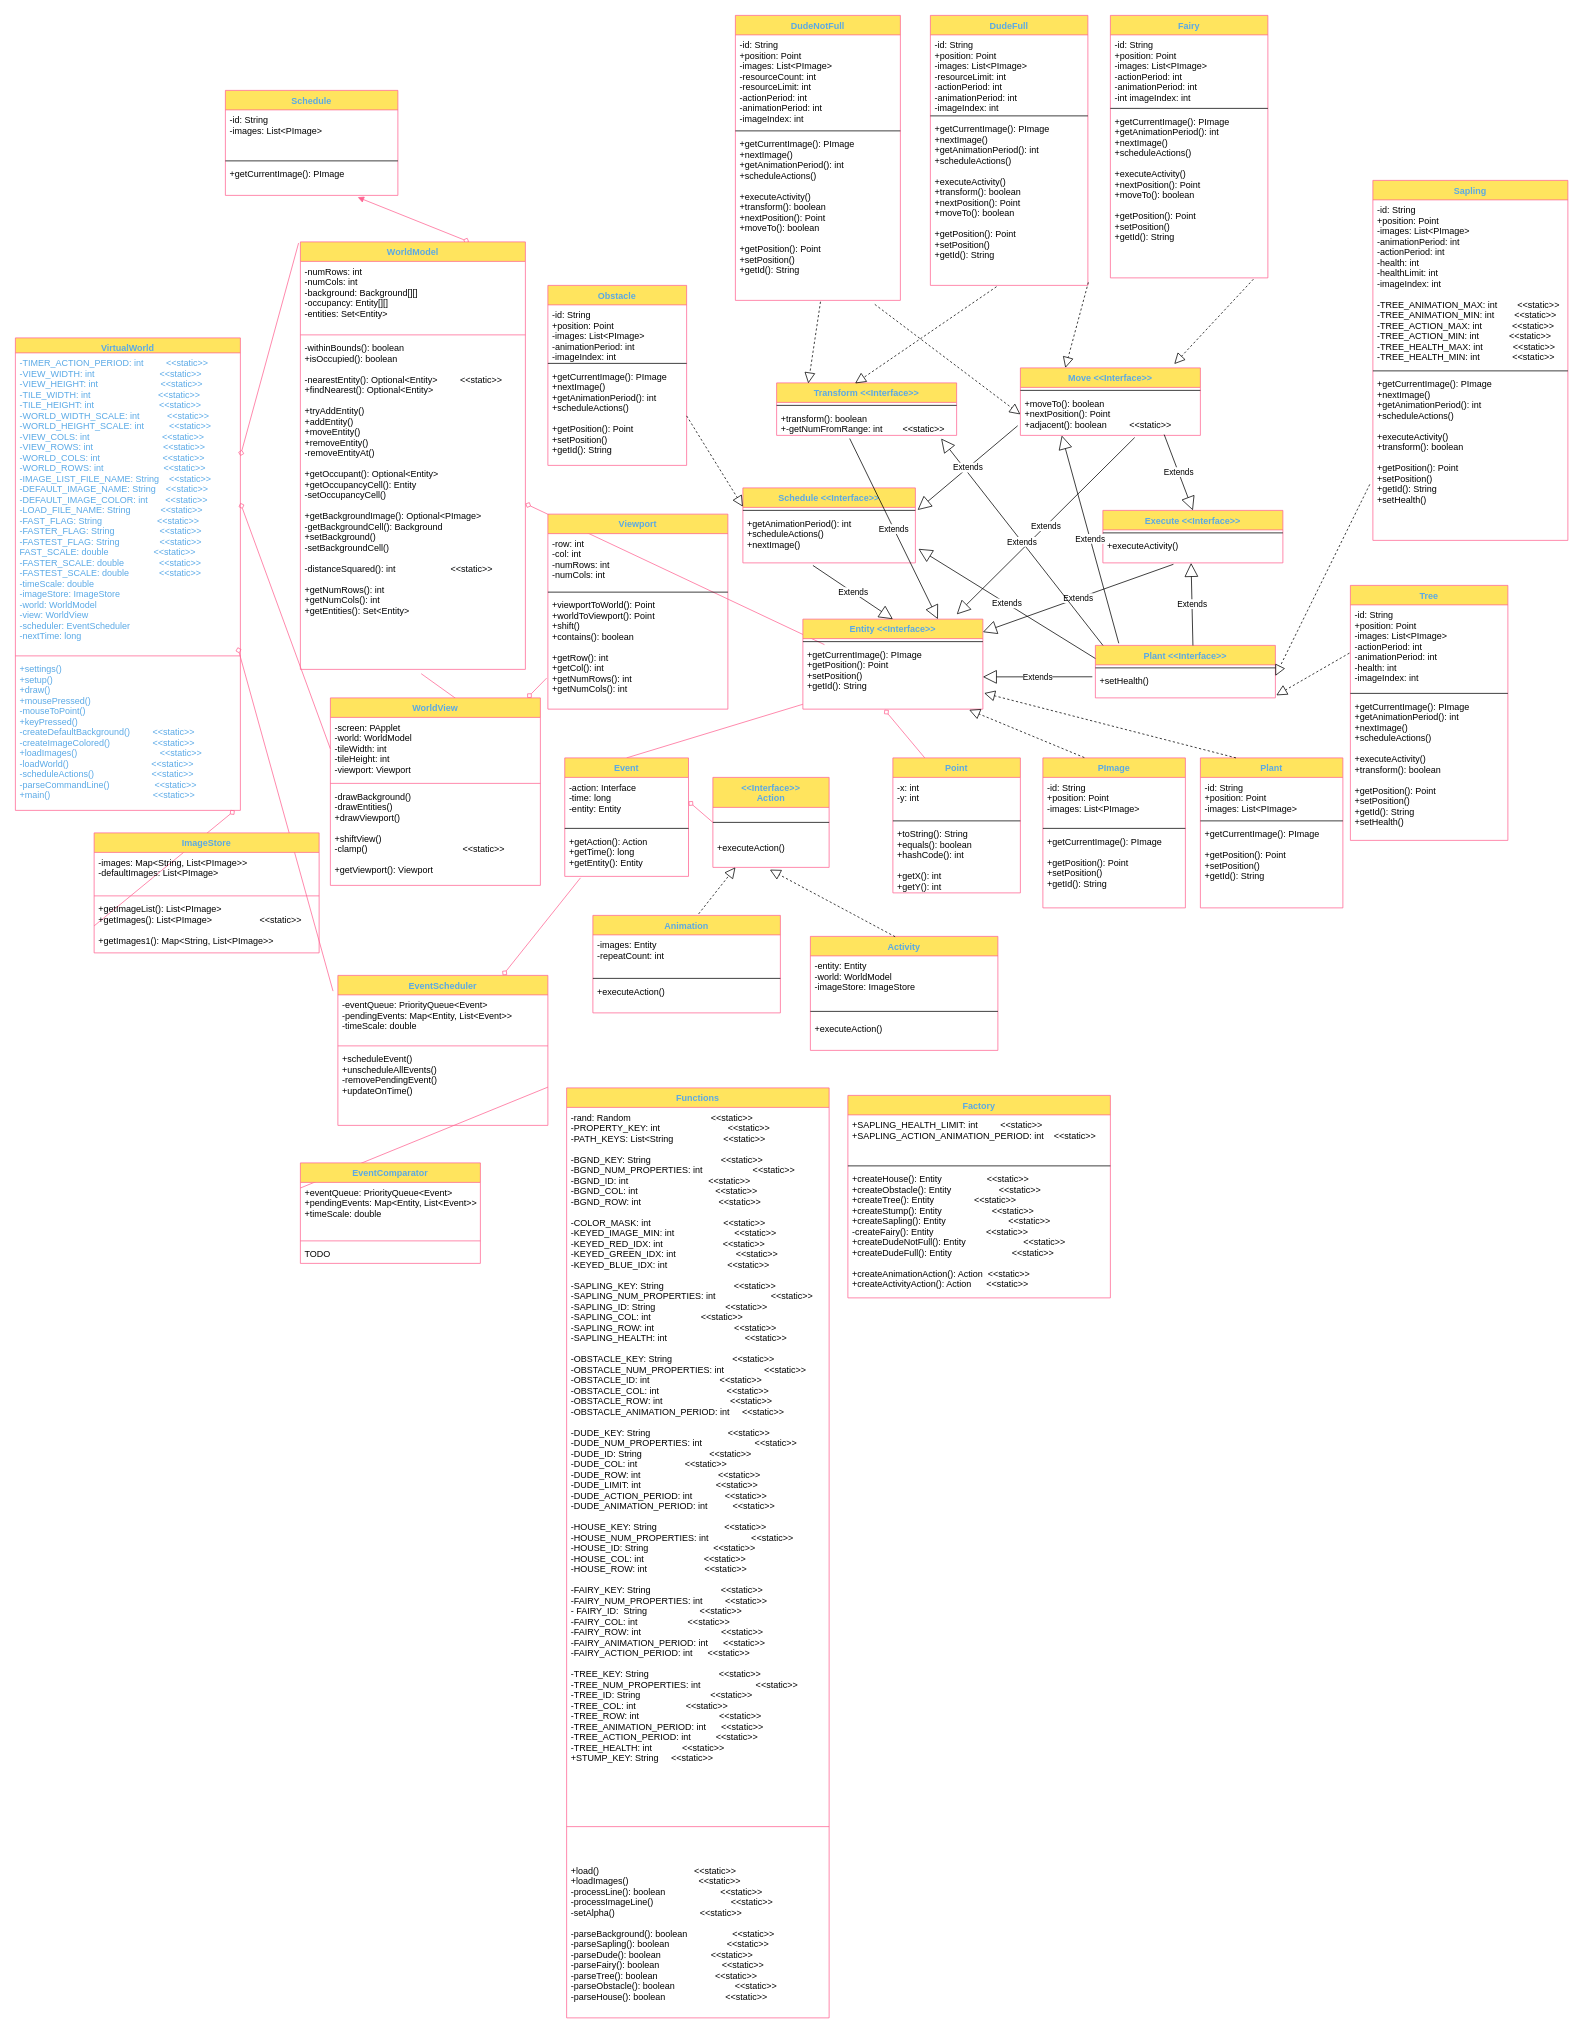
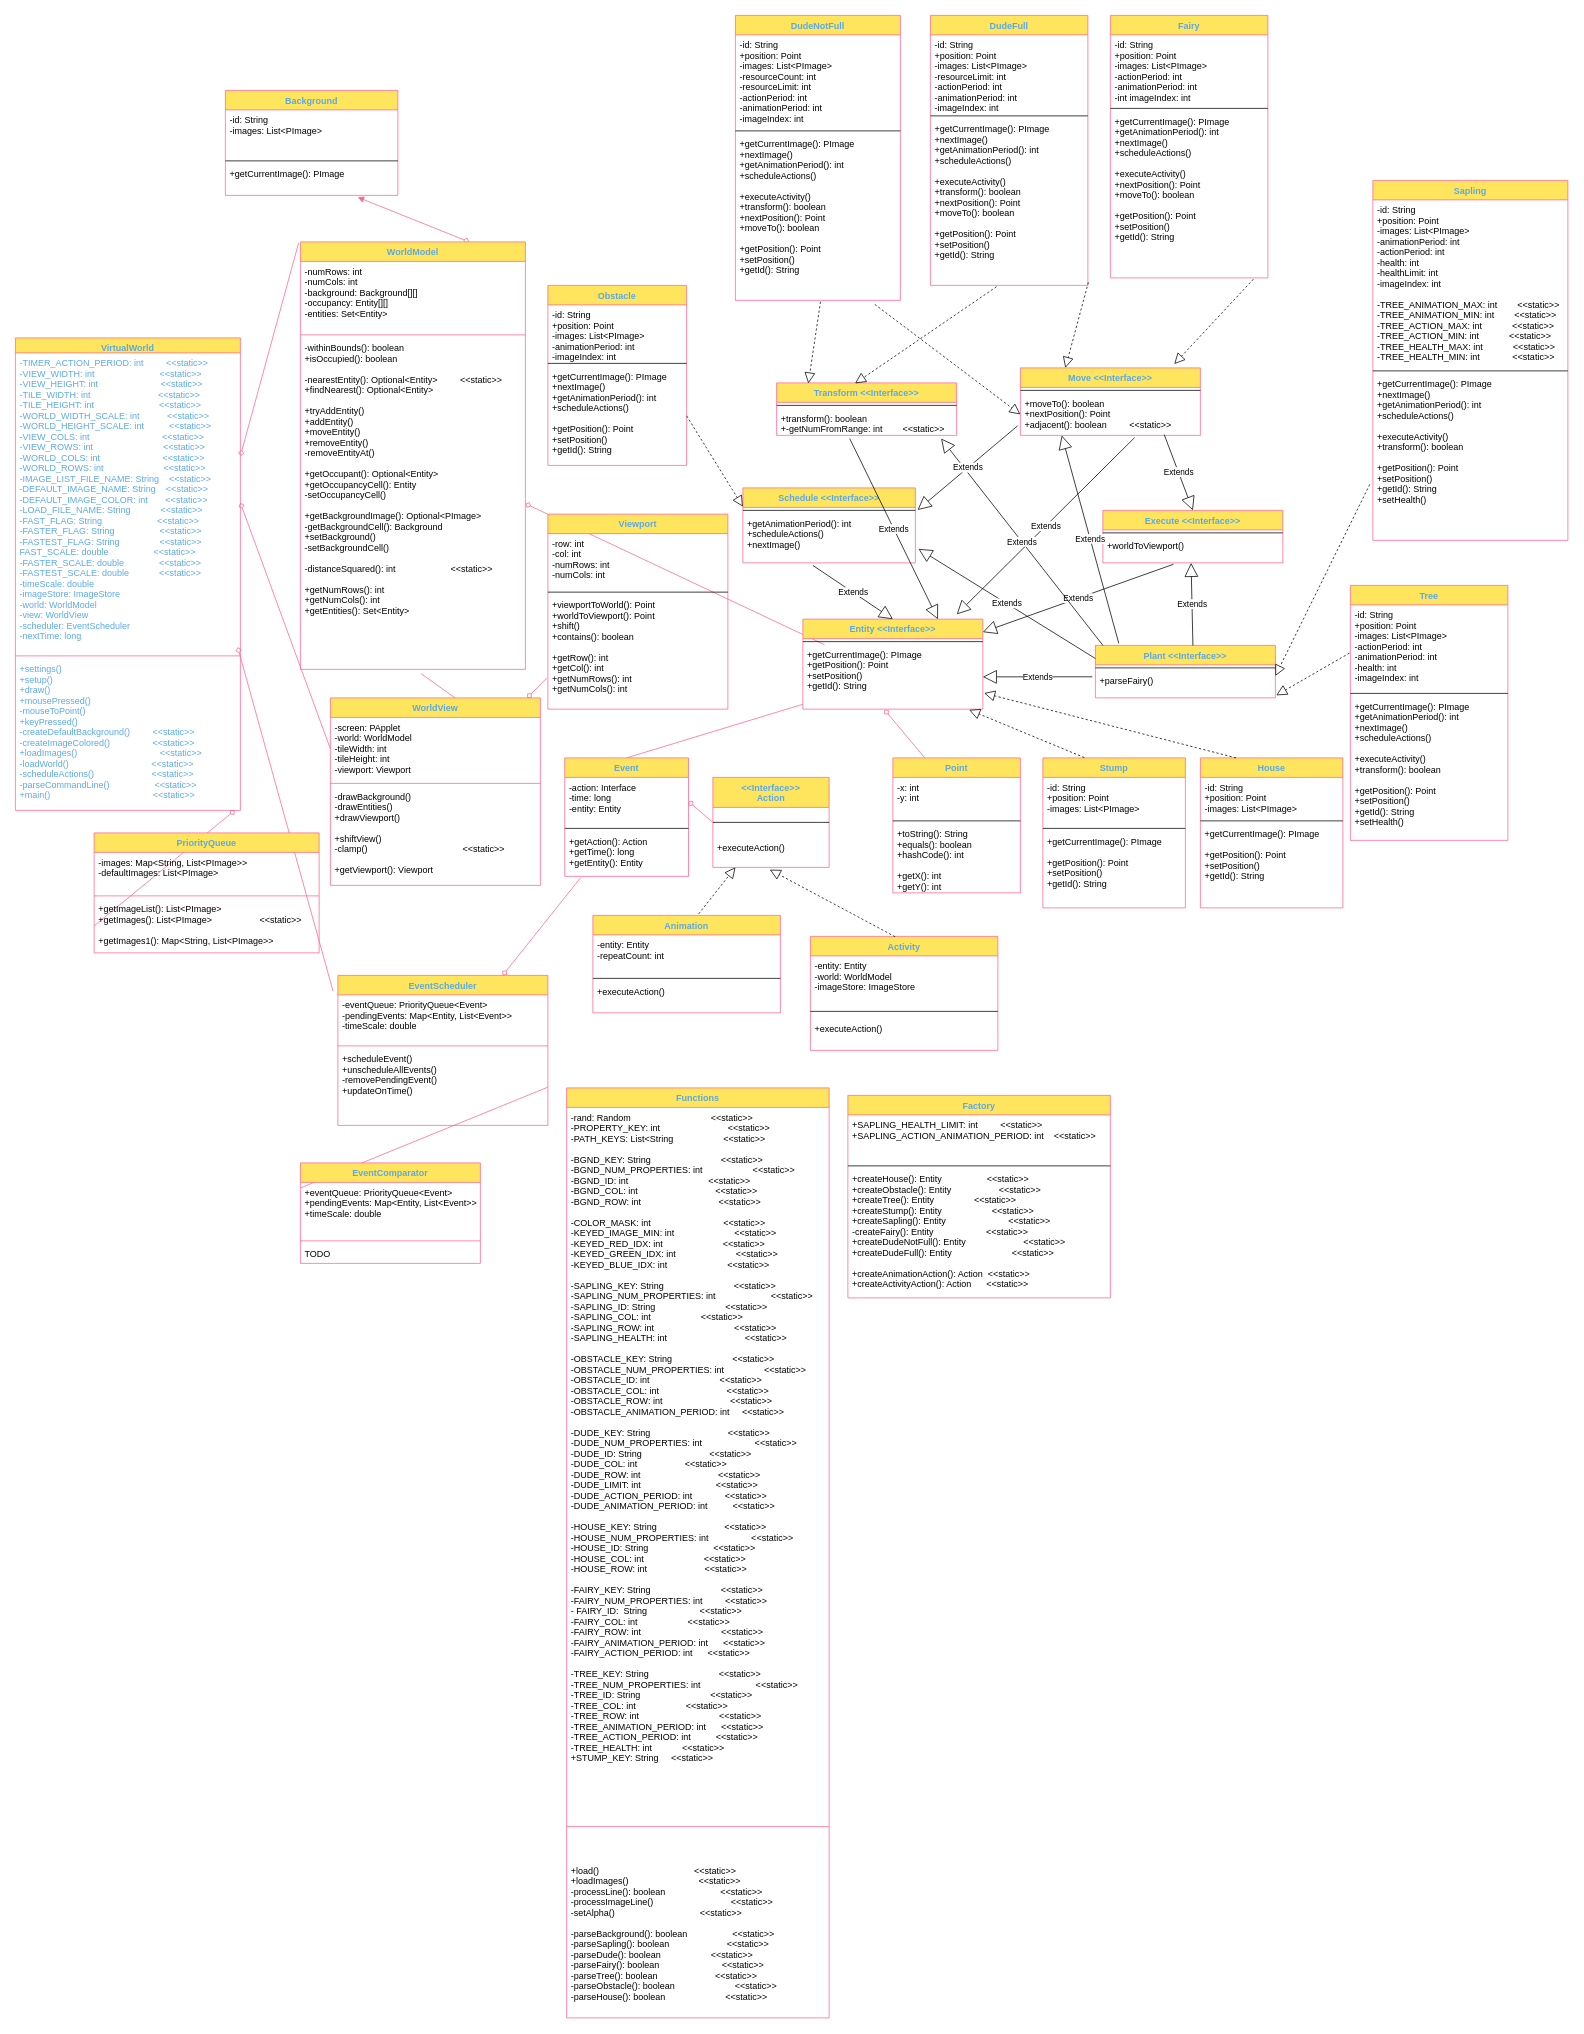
node "Schedule": label "Schedule" -> "Background"
node "+executeActivity()": label "+executeActivity()" -> "+worldToViewport()"
node "+setHealth()": label "+setHealth()" -> "+parseFairy()"
node "PImage": label "PImage" -> "Stump"
node "Plant": label "Plant" -> "House"
node "ImageStore": label "ImageStore" -> "PriorityQueue"
node "-images: Entity -repeatCount: int": label "-images: Entity -repeatCount: int" -> "-entity: Entity -repeatCount: int"
